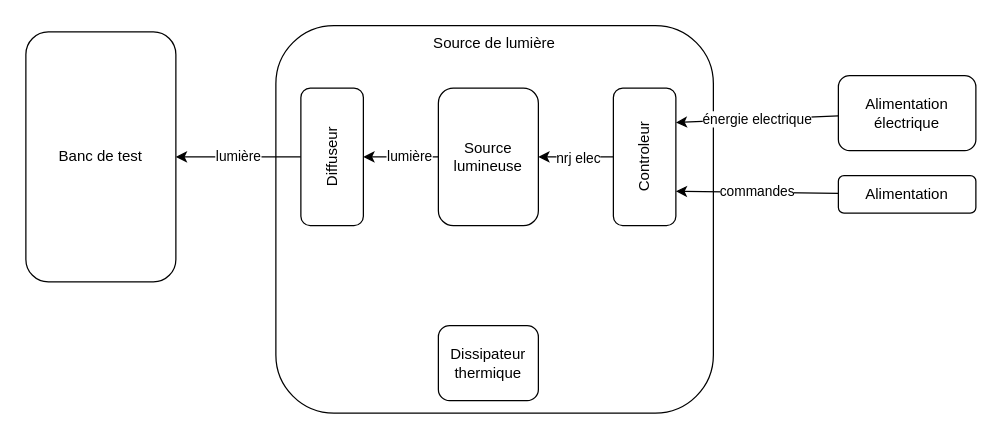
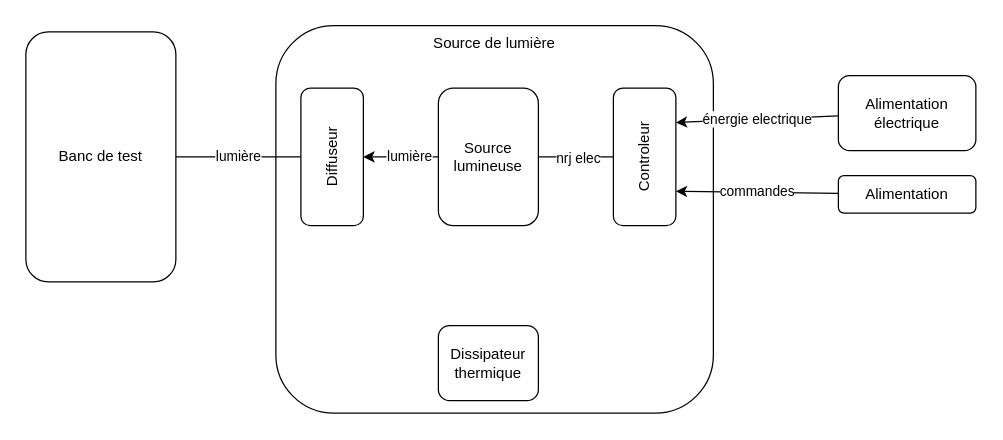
edge "Diffuseur" -> "Banc de test": arrowhead classic -> none
edge "Controleur" -> "Source lumineuse": arrowhead classic -> none
